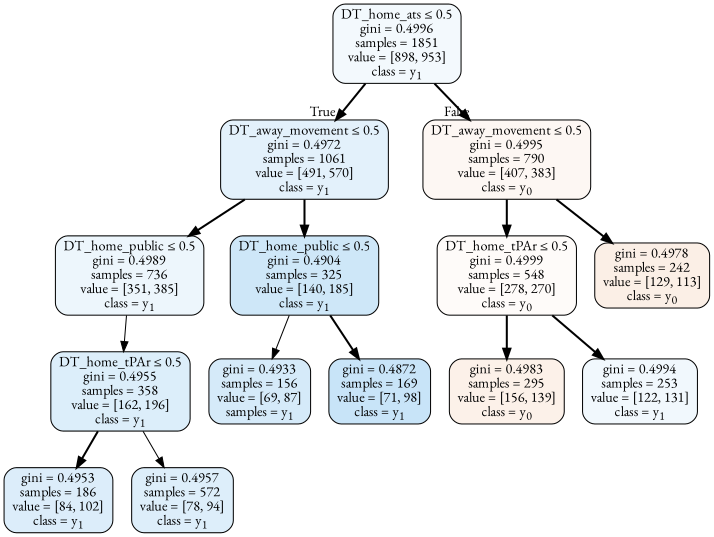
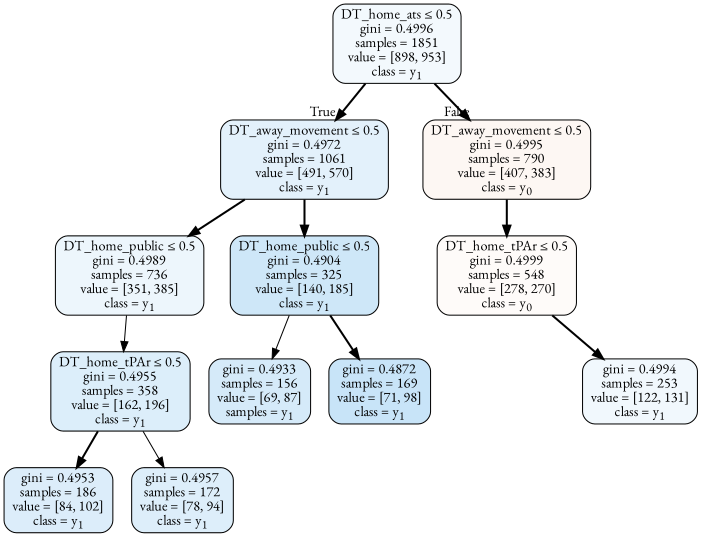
node "gini = 0.4978": removed
node "gini = 0.4983": removed
node "gini = 0.4957": text "samples = 572" -> "samples = 172"
